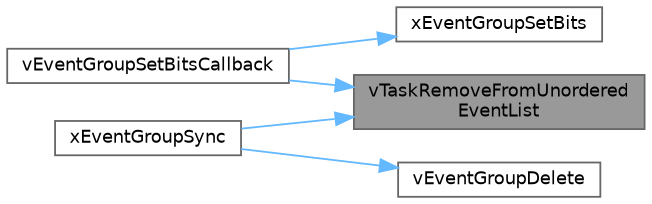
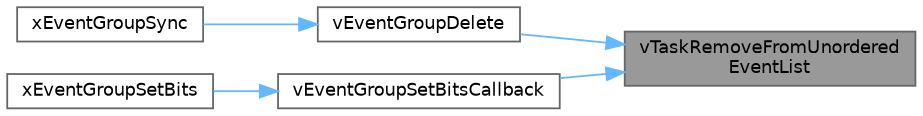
edge "vEventGroupSetBitsCallback" -> "xEventGroupSetBits": reversed
edge "xEventGroupSync" -> "vTaskRemoveFromUnordered EventList": now "vEventGroupDelete" -> "vTaskRemoveFromUnordered EventList"
